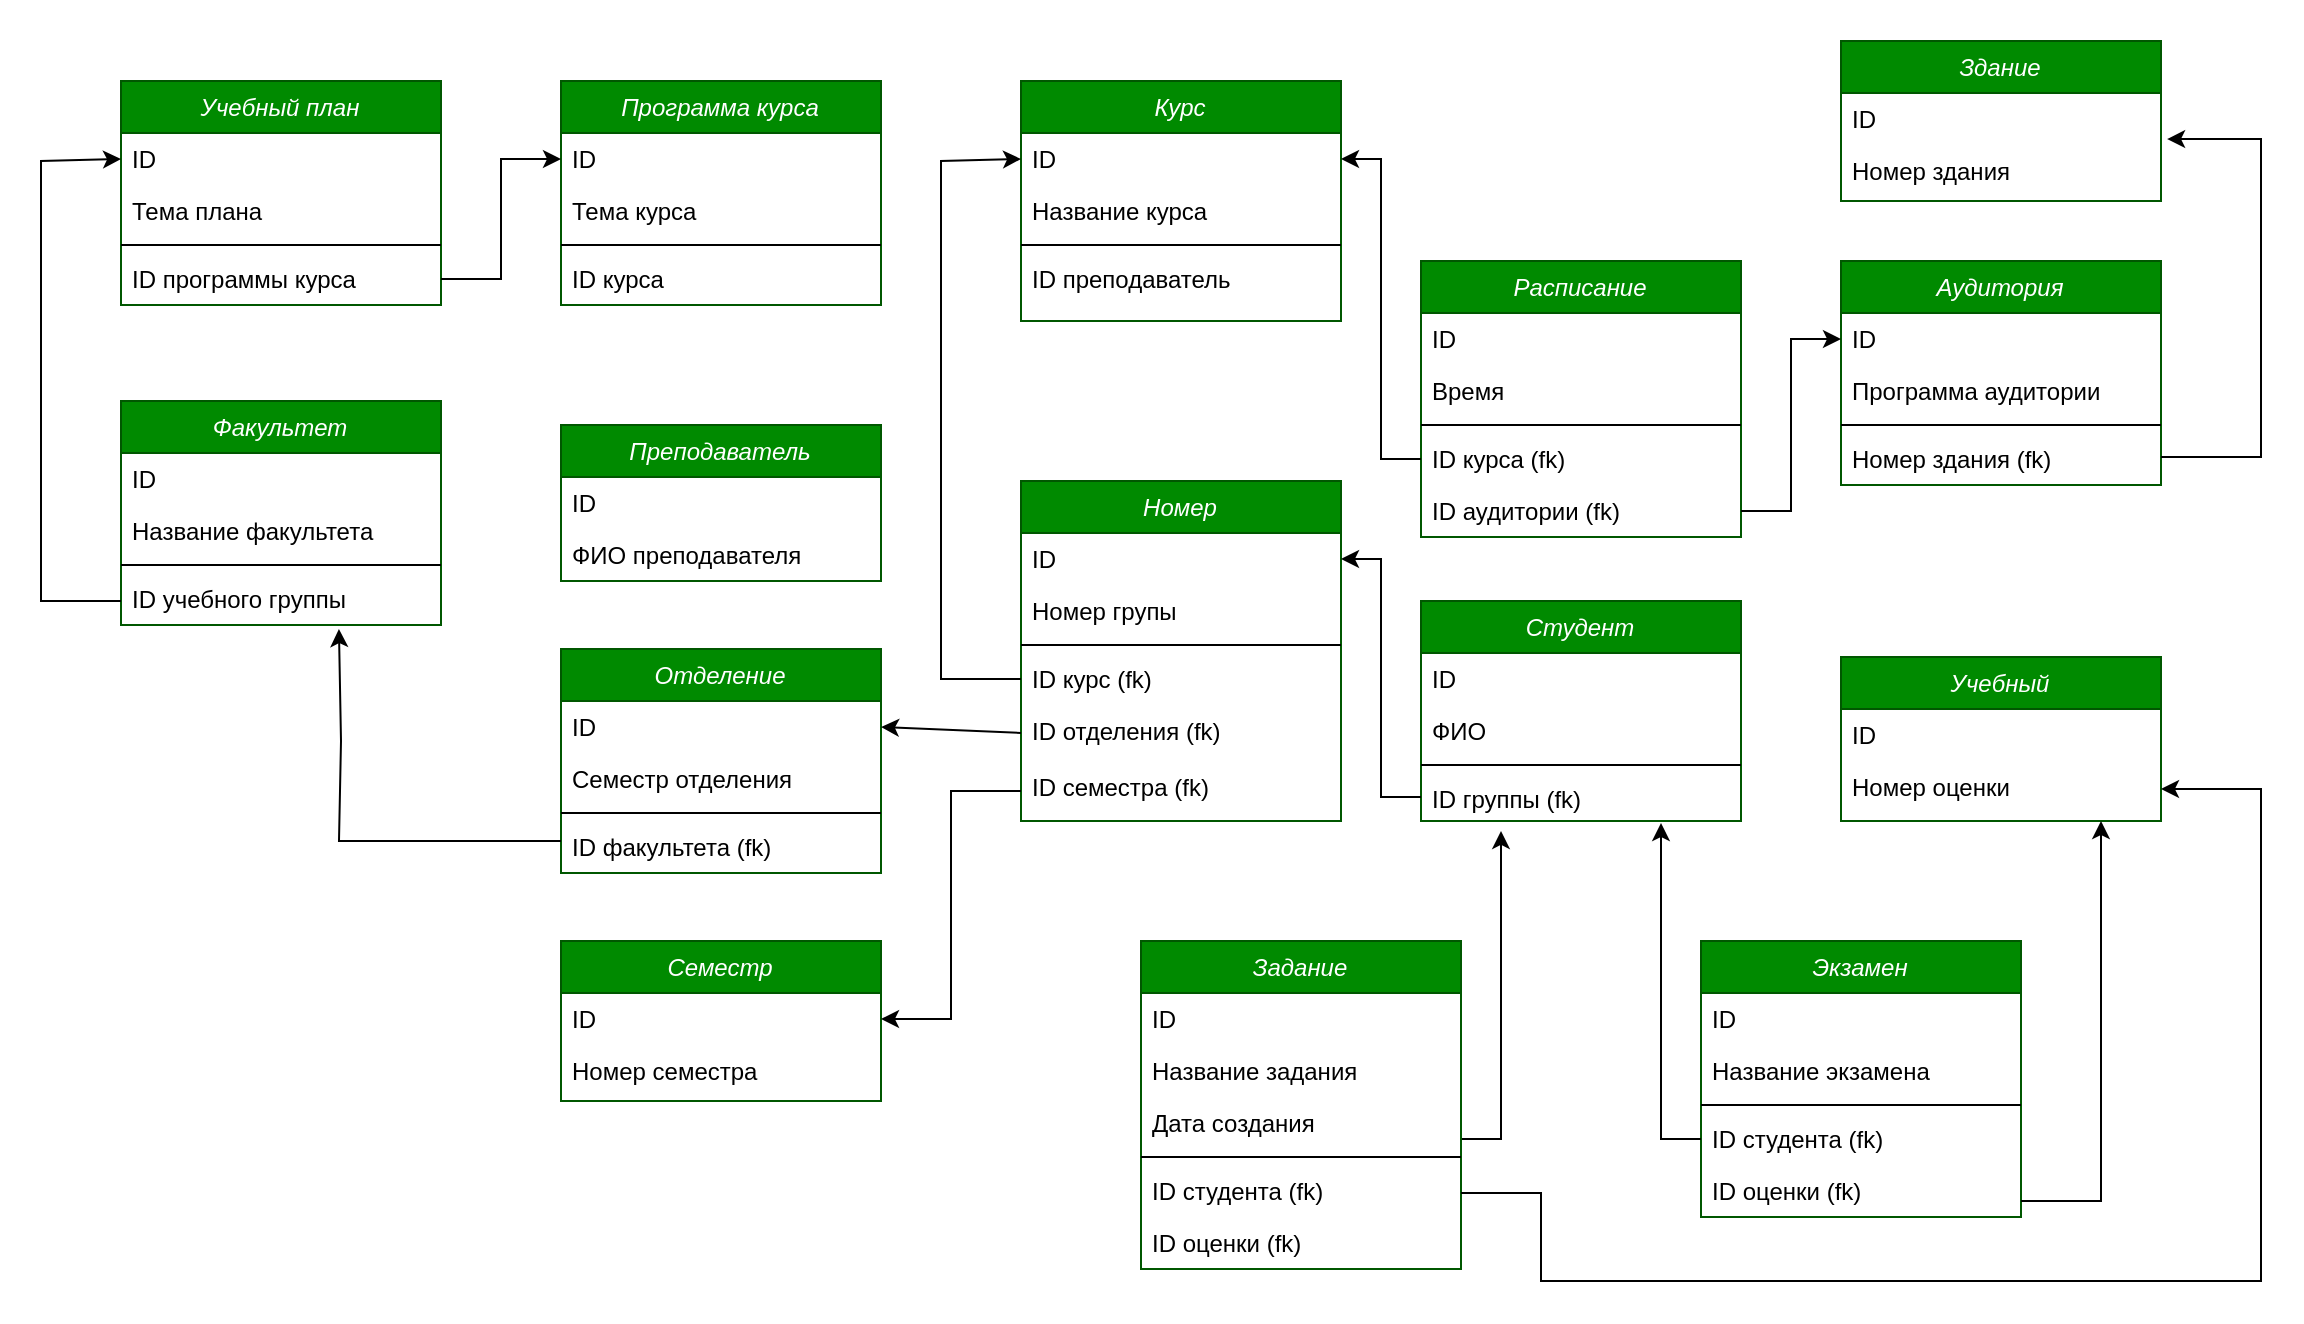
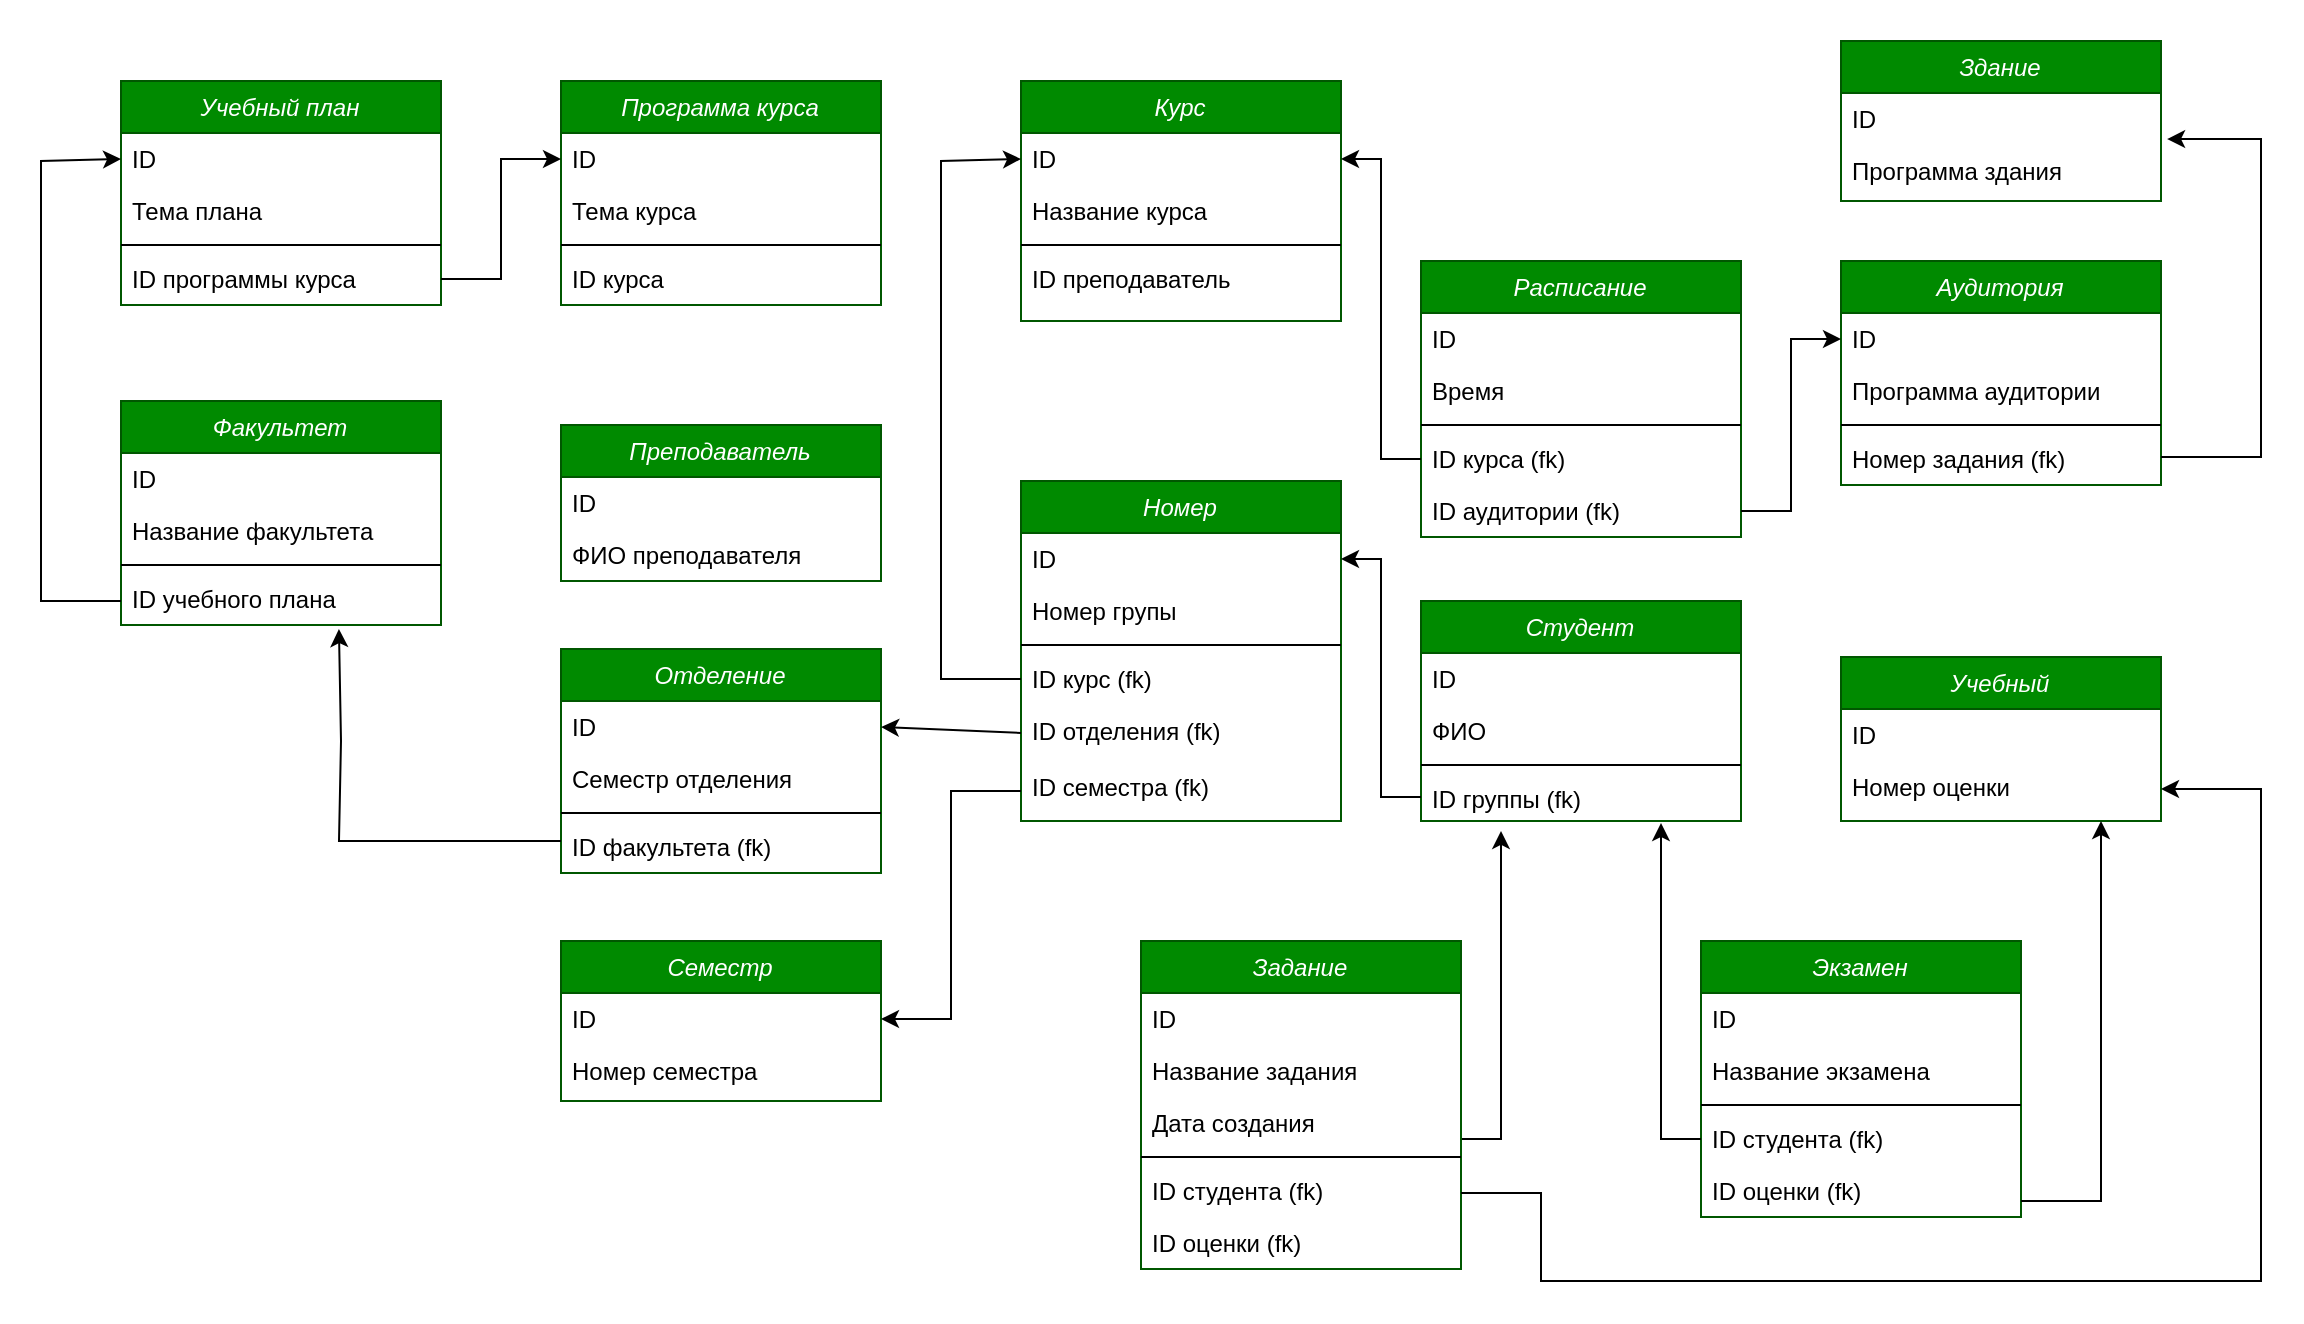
node "Номер здания": label "Номер здания" -> "Программа здания"
node "Номер здания (fk)": label "Номер здания (fk)" -> "Номер задания (fk)"
node "ID учебного группы": label "ID учебного группы" -> "ID учебного плана"
